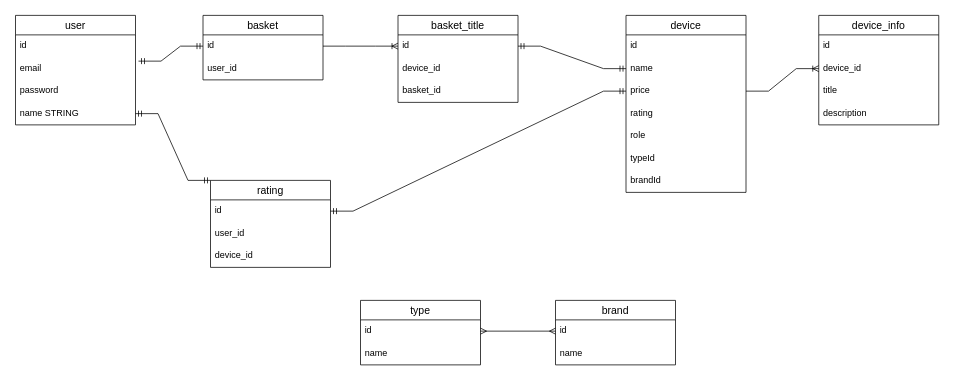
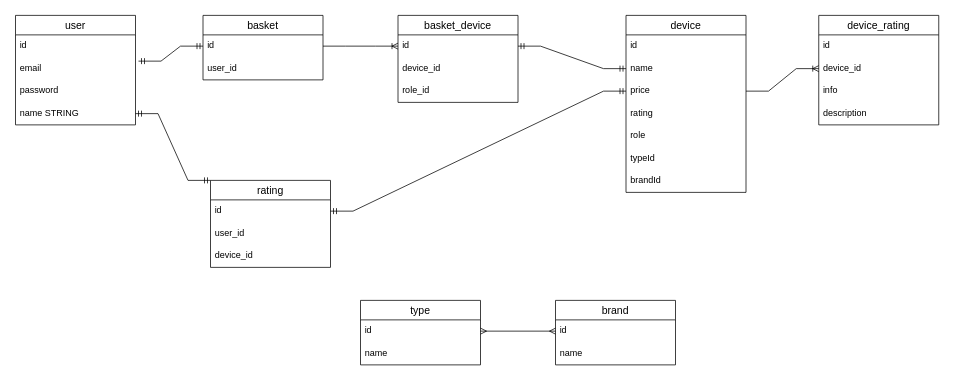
node "basket_title": label "basket_title" -> "basket_device"
node "device_info": label "device_info" -> "device_rating"
node "basket_id": label "basket_id" -> "role_id"
node "title": label "title" -> "info"
